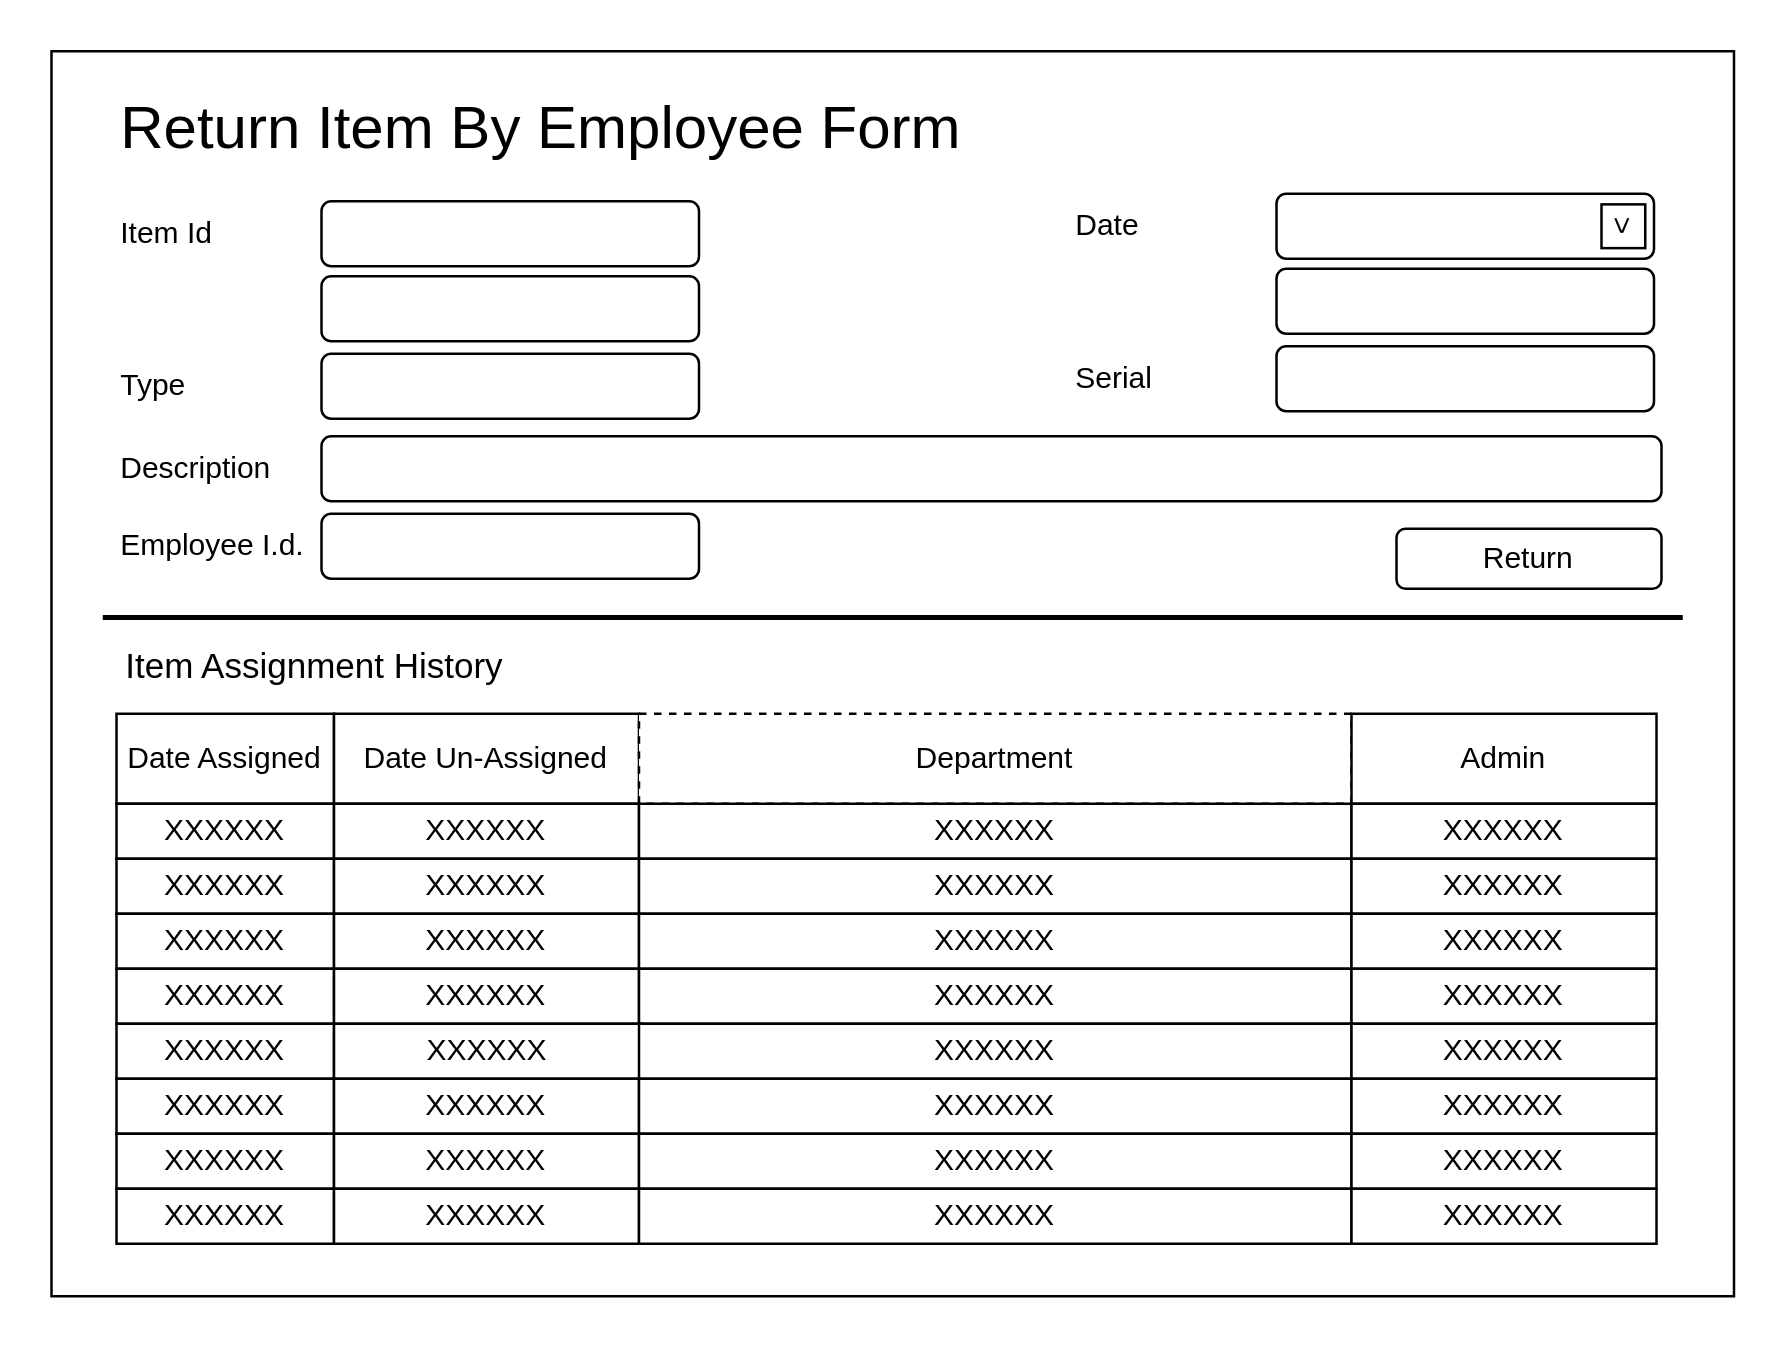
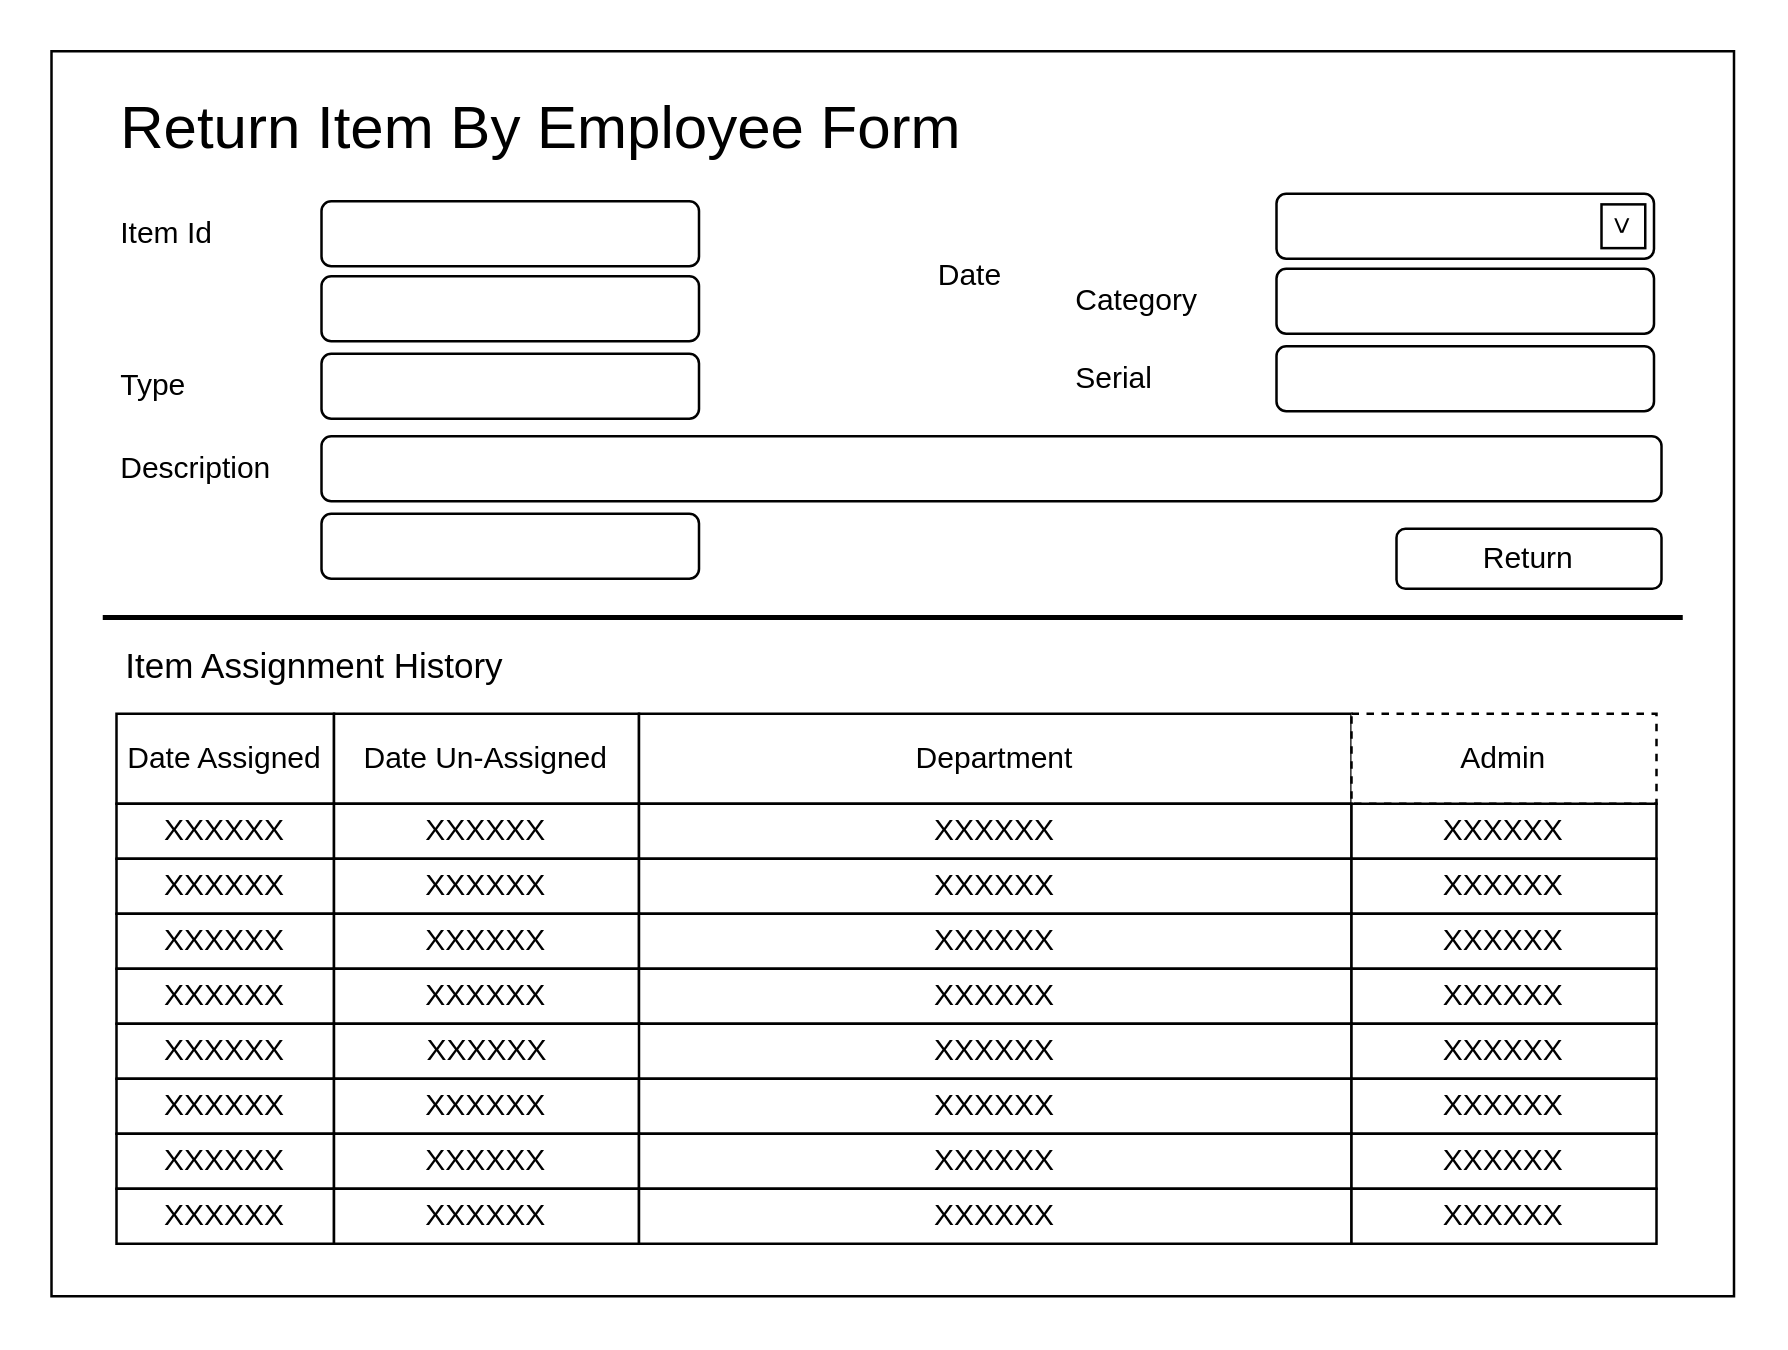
node "Date": moved (1121, 226) -> (984, 276)
node "Category": added
node "Employee I.d.": removed
node "Department": style dashed -> solid
node "Admin": style solid -> dashed
